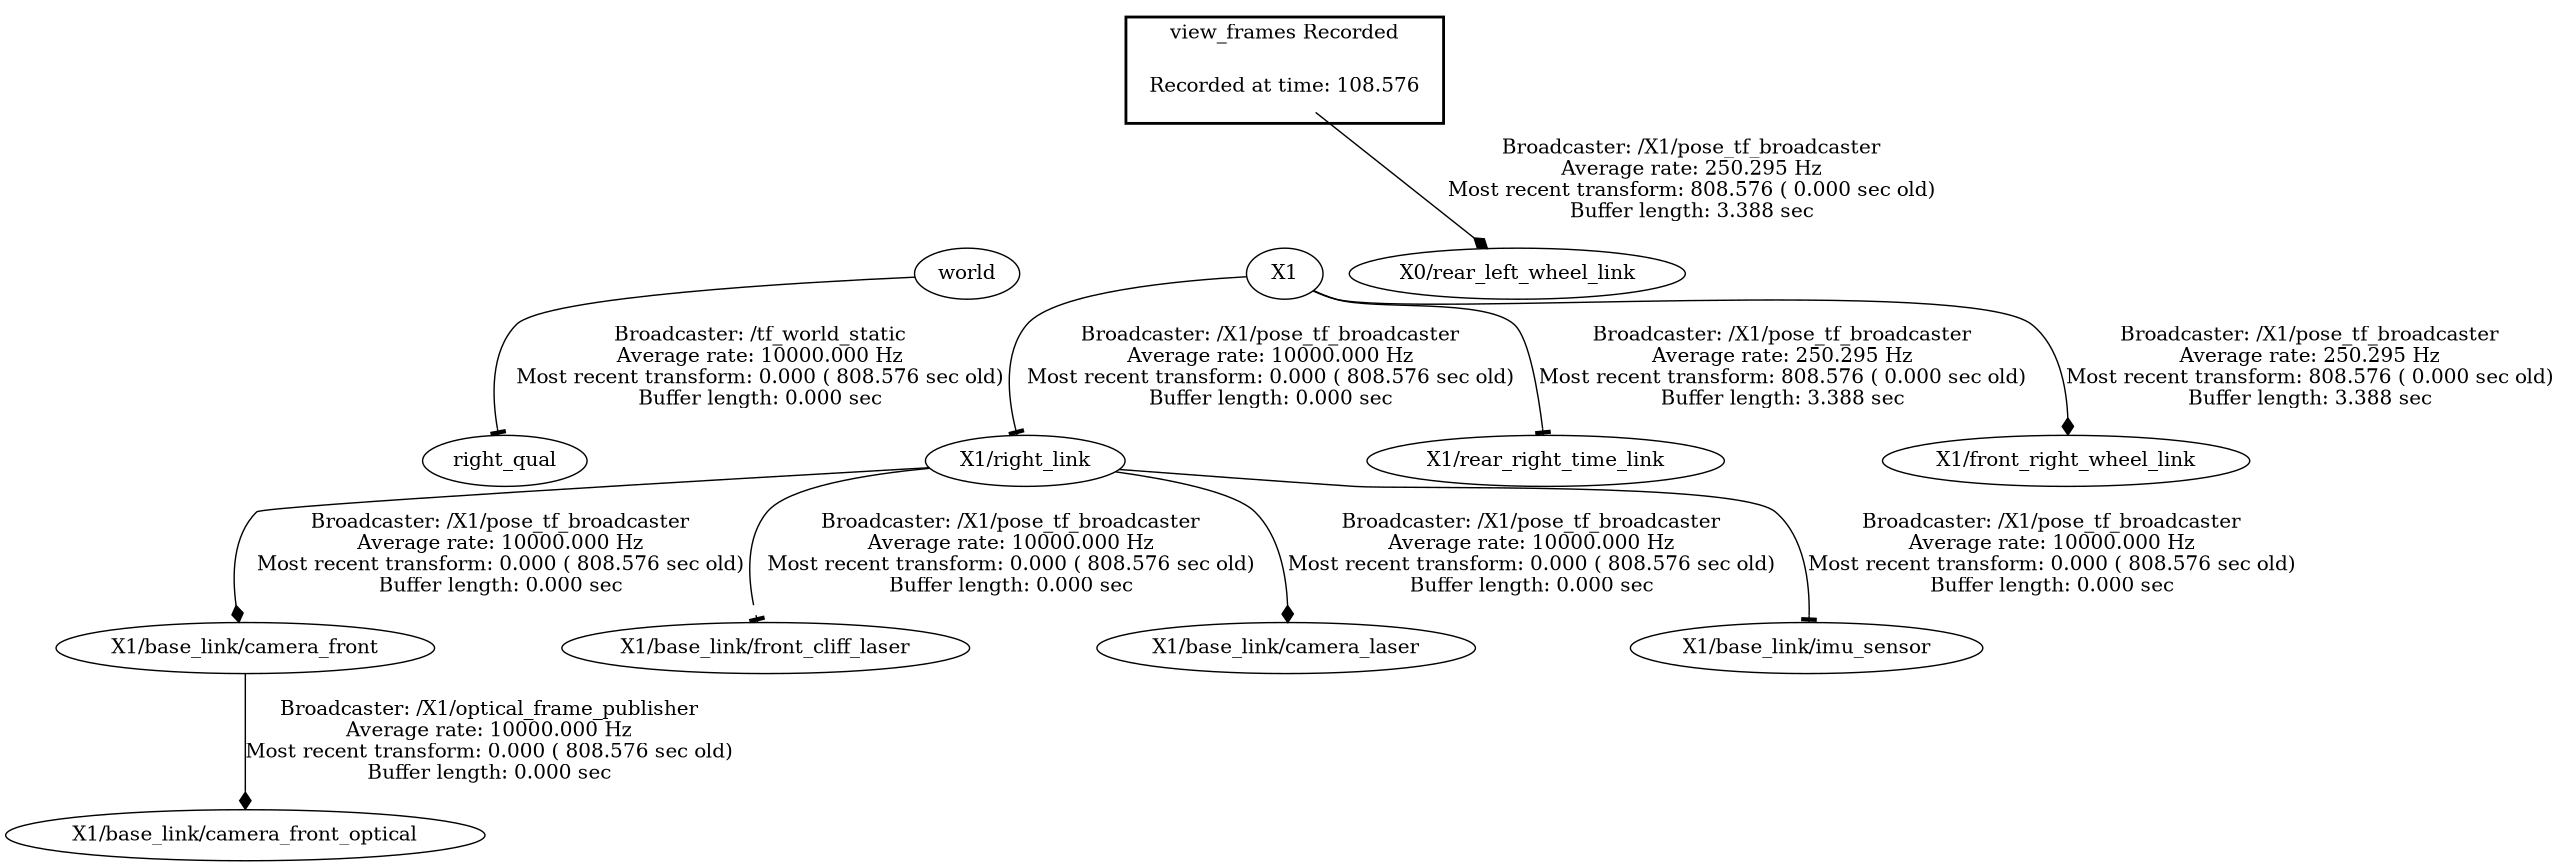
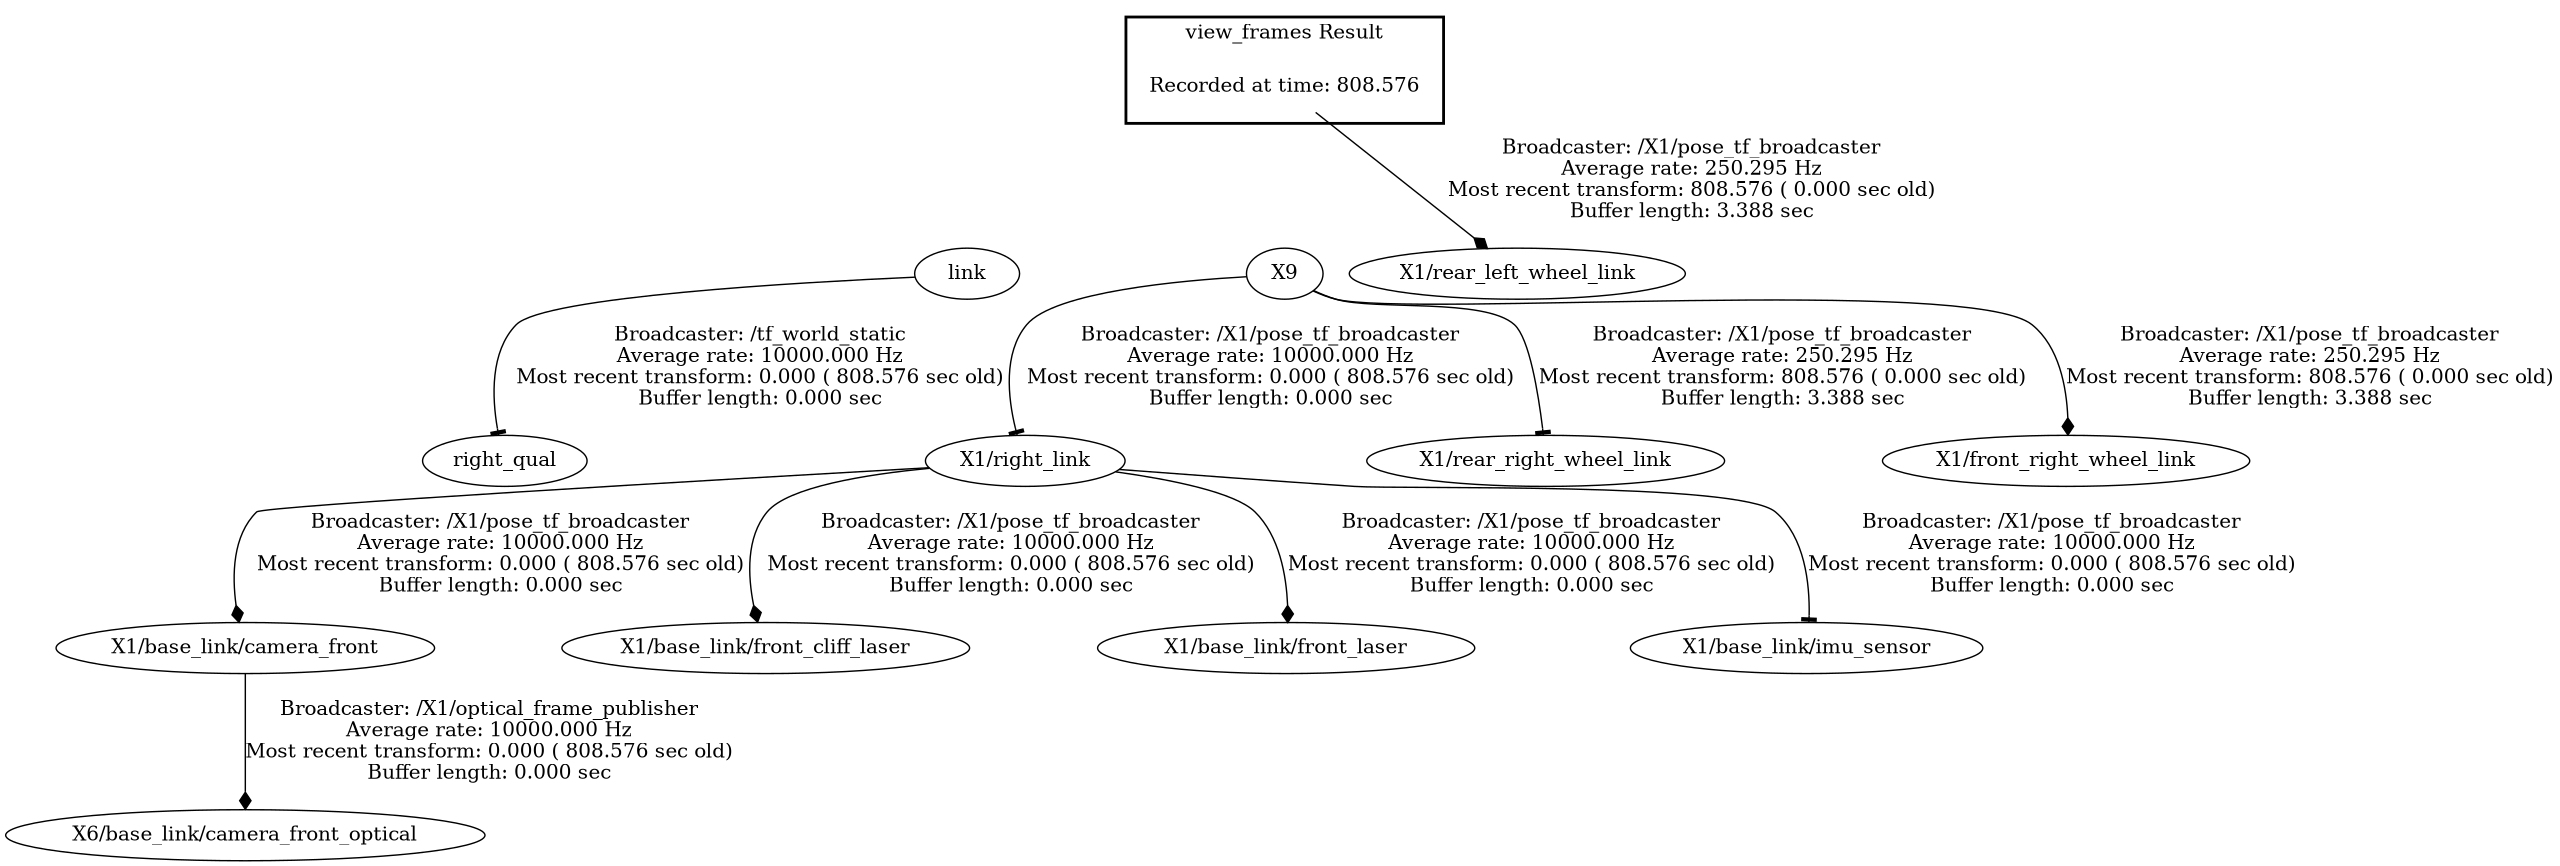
cluster "view_frames Recorded": label "view_frames Recorded" -> "view_frames Result"
node "Recorded at time: 108.576": label "Recorded at time: 108.576" -> "Recorded at time: 808.576"
node "world": label "world" -> "link"
node "X1": label "X1" -> "X9"
node "X0/rear_left_wheel_link": label "X0/rear_left_wheel_link" -> "X1/rear_left_wheel_link"
node "X1/rear_right_time_link": label "X1/rear_right_time_link" -> "X1/rear_right_wheel_link"
edge "X1/right_link" -> "X1/base_link/front_cliff_laser": arrowhead tee -> diamond
node "X1/base_link/camera_laser": label "X1/base_link/camera_laser" -> "X1/base_link/front_laser"
node "X1/base_link/camera_front_optical": label "X1/base_link/camera_front_optical" -> "X6/base_link/camera_front_optical"
